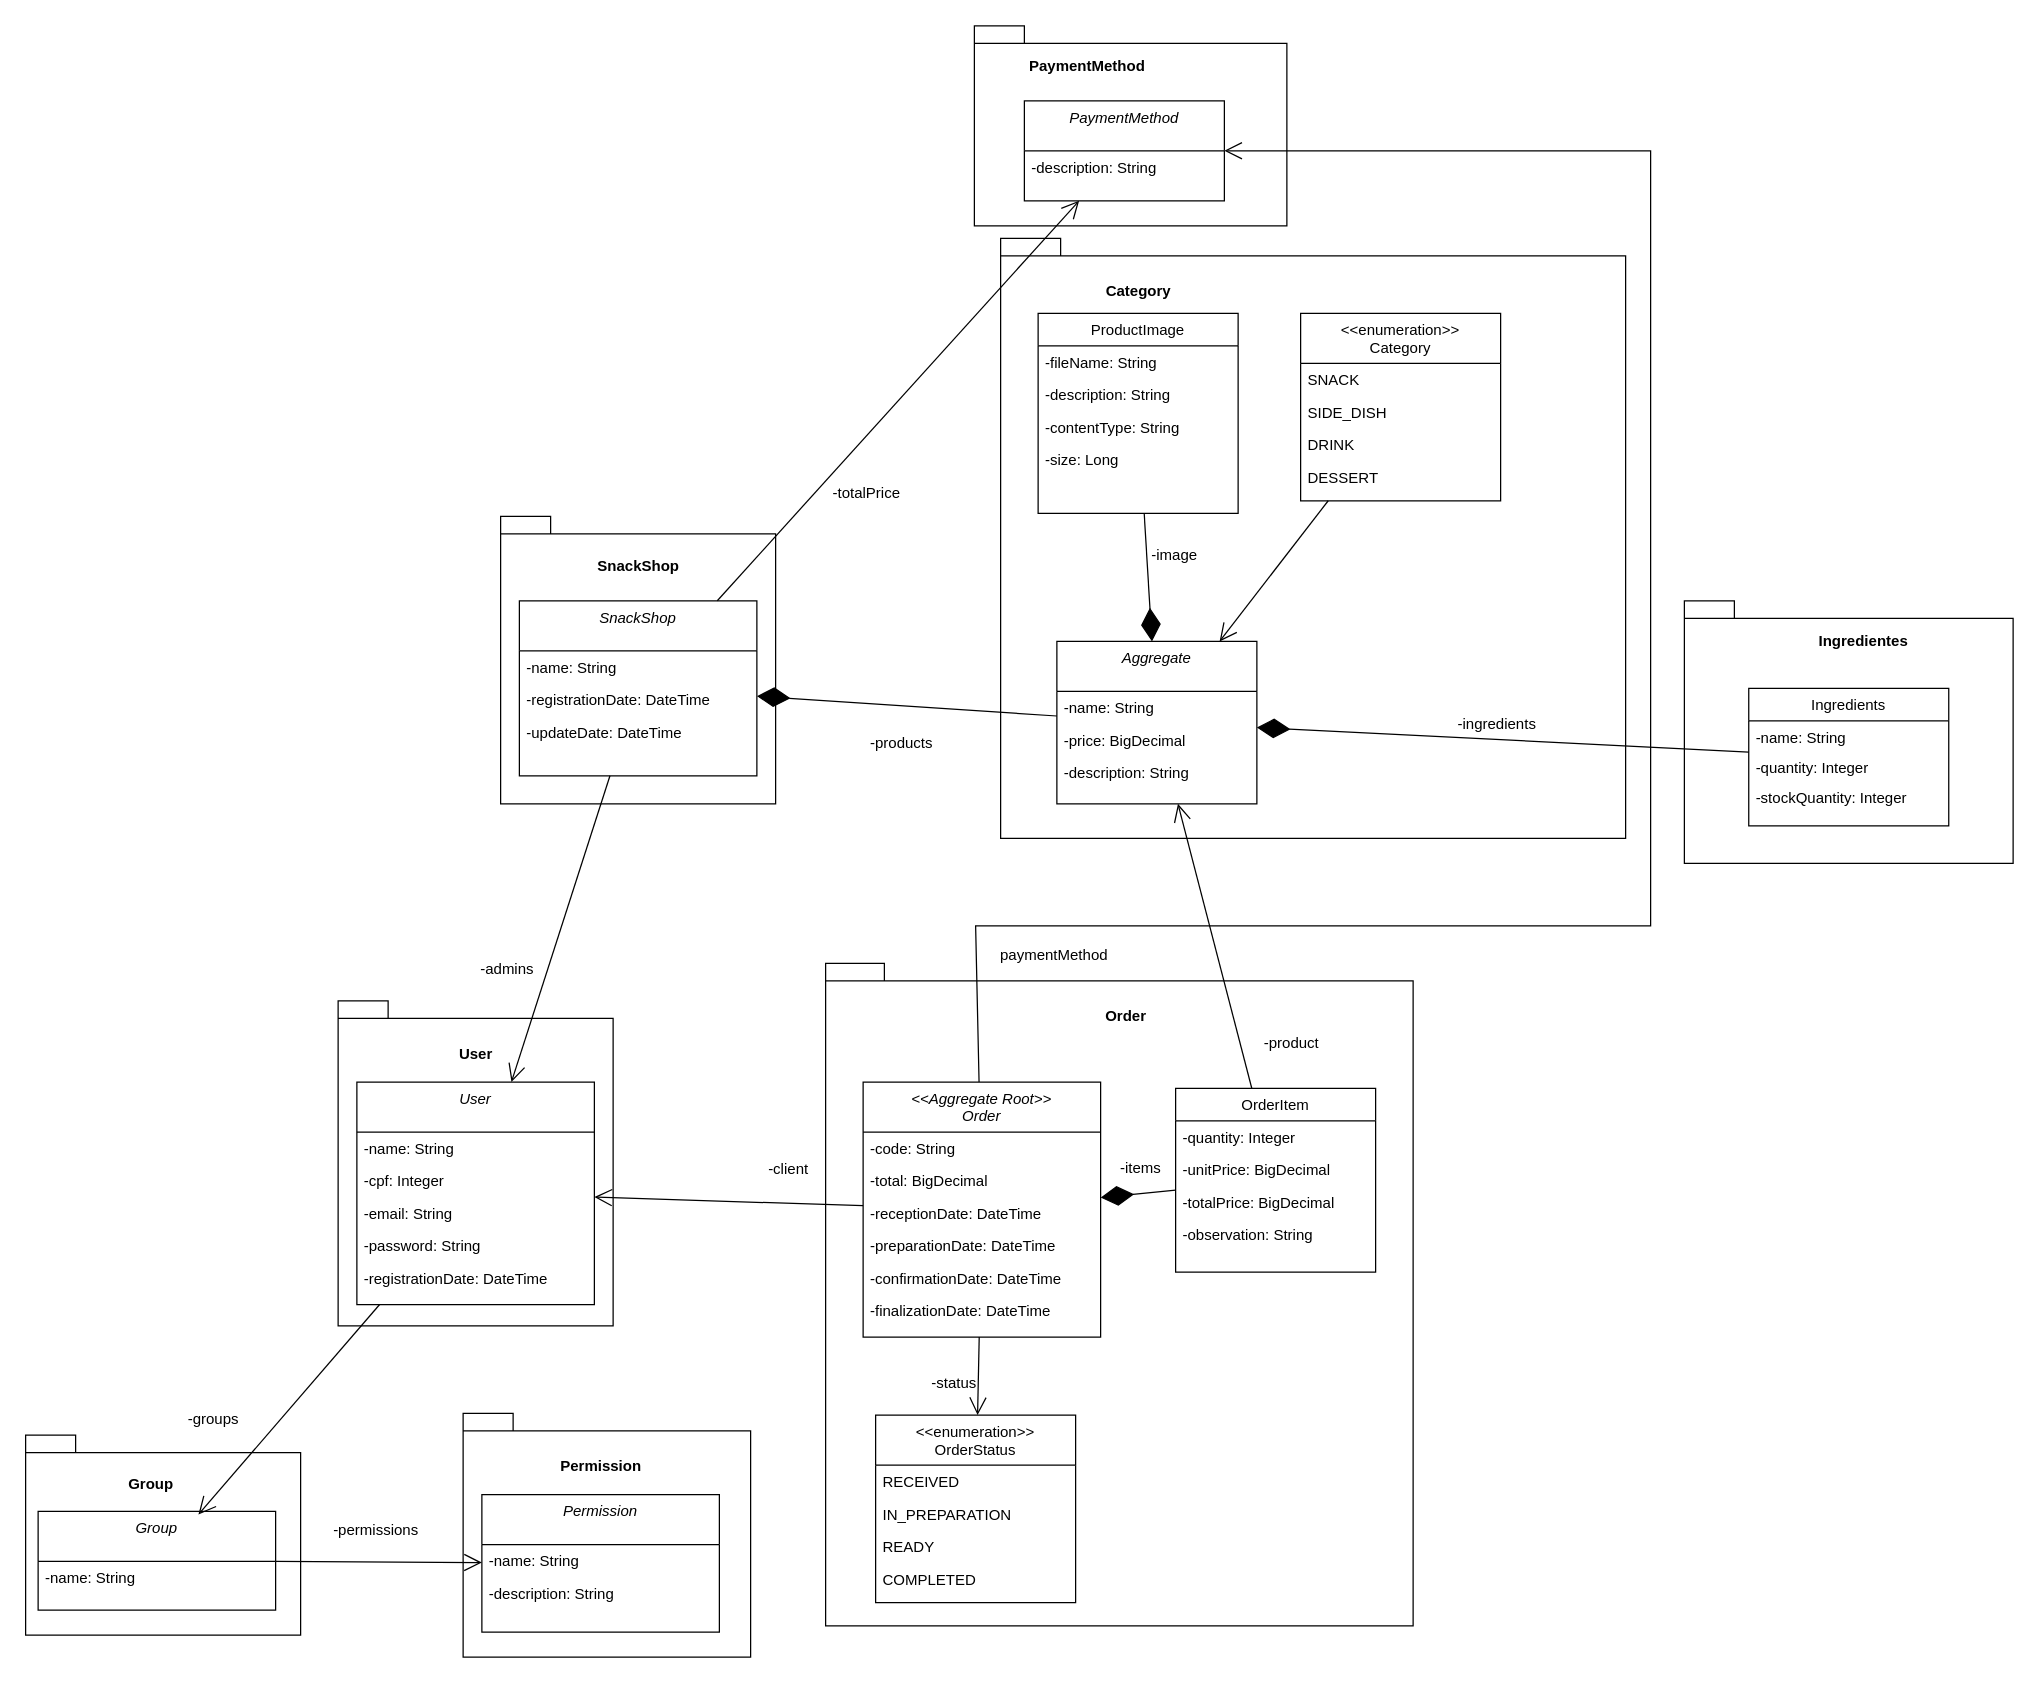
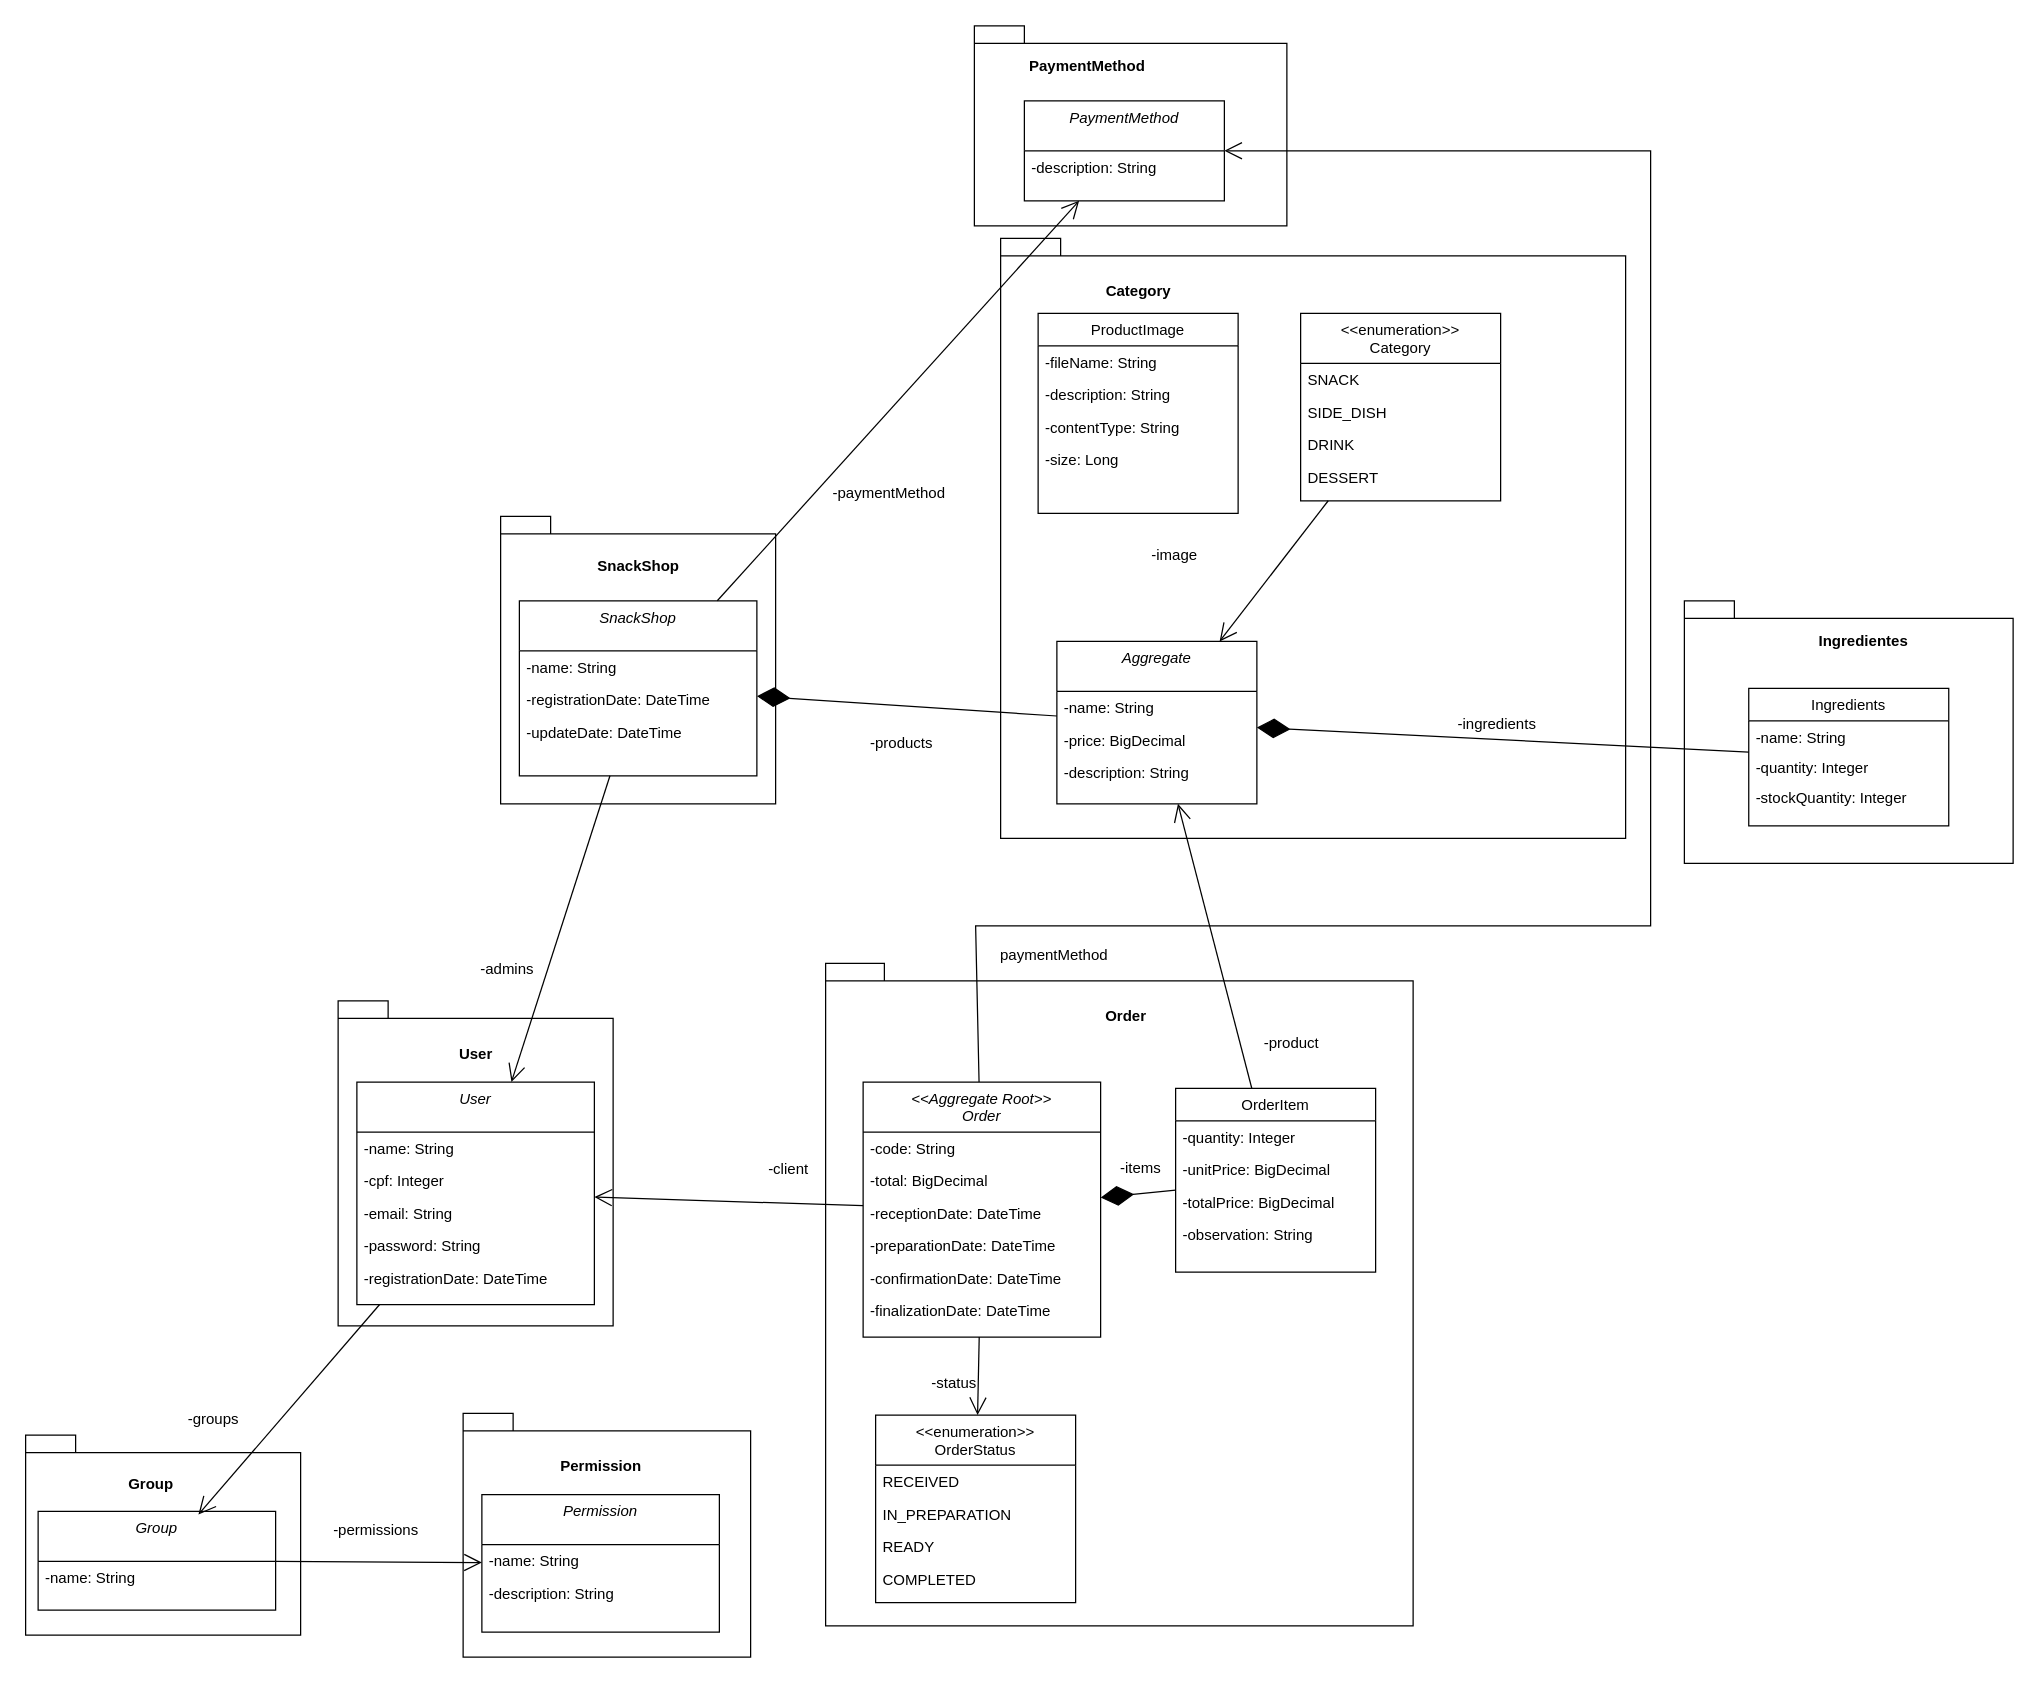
node "-totalPrice": label "-totalPrice" -> "-paymentMethod"
edge "ProductImage" -> "Aggregate": removed
